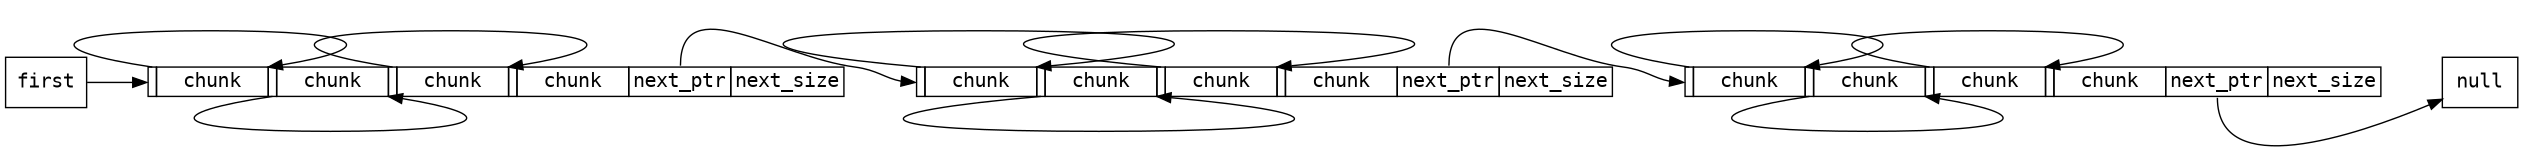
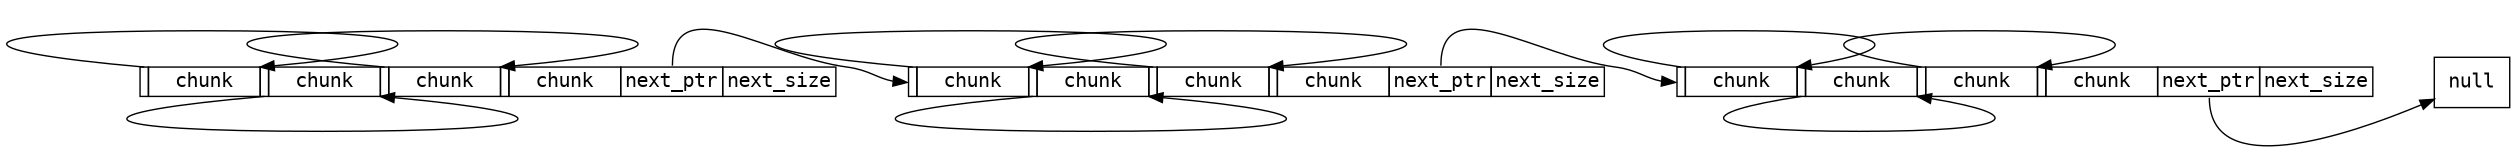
node "first": removed
